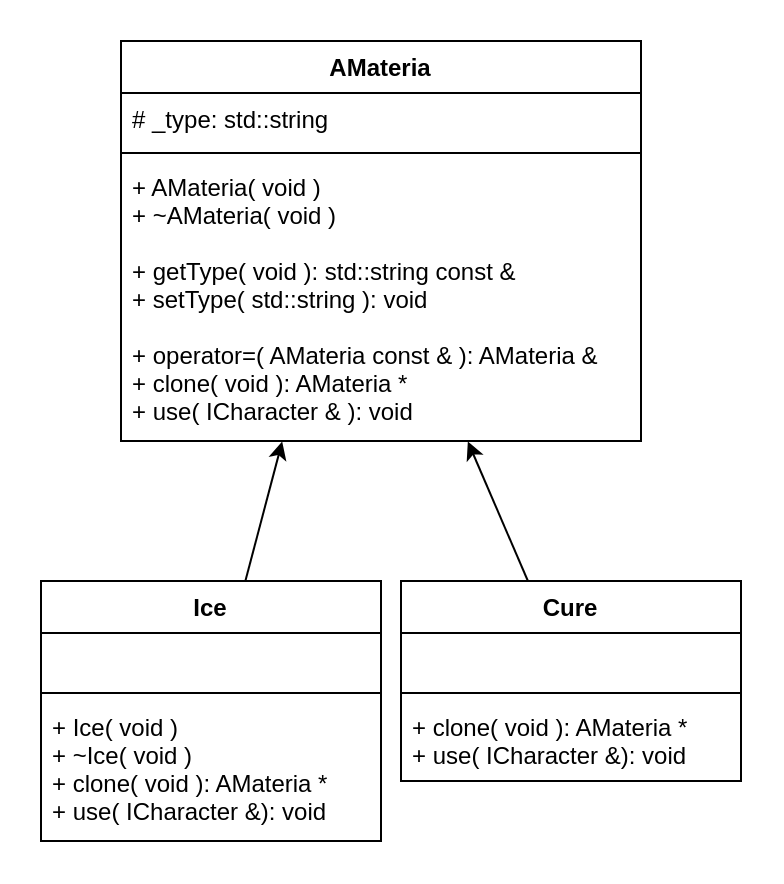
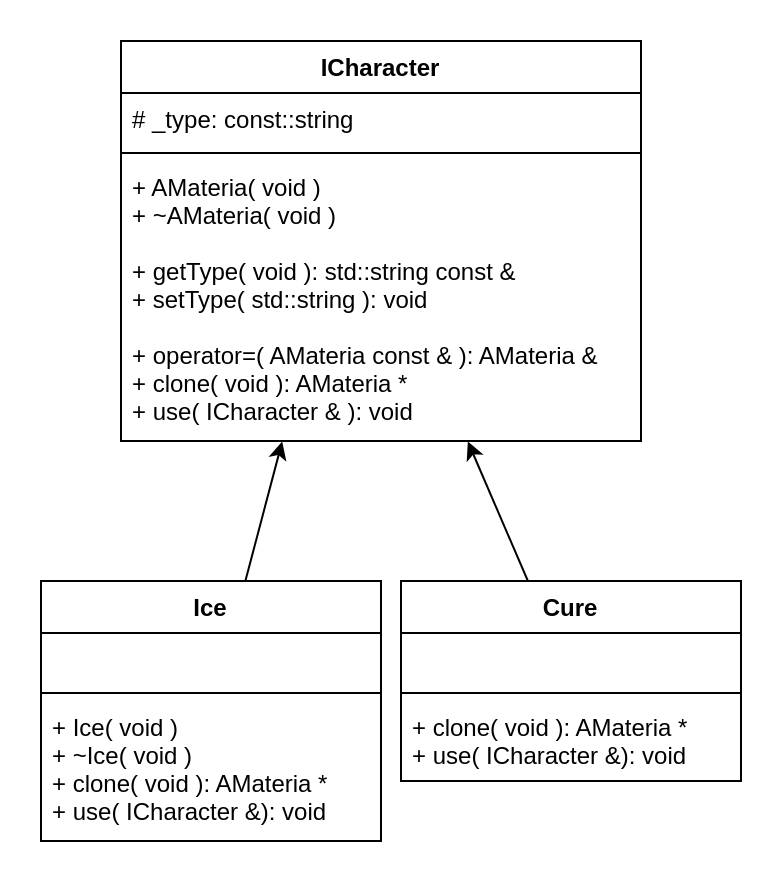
node "AMateria": label "AMateria" -> "ICharacter"
node "# _type: std::string": label "# _type: std::string" -> "# _type: const::string"
